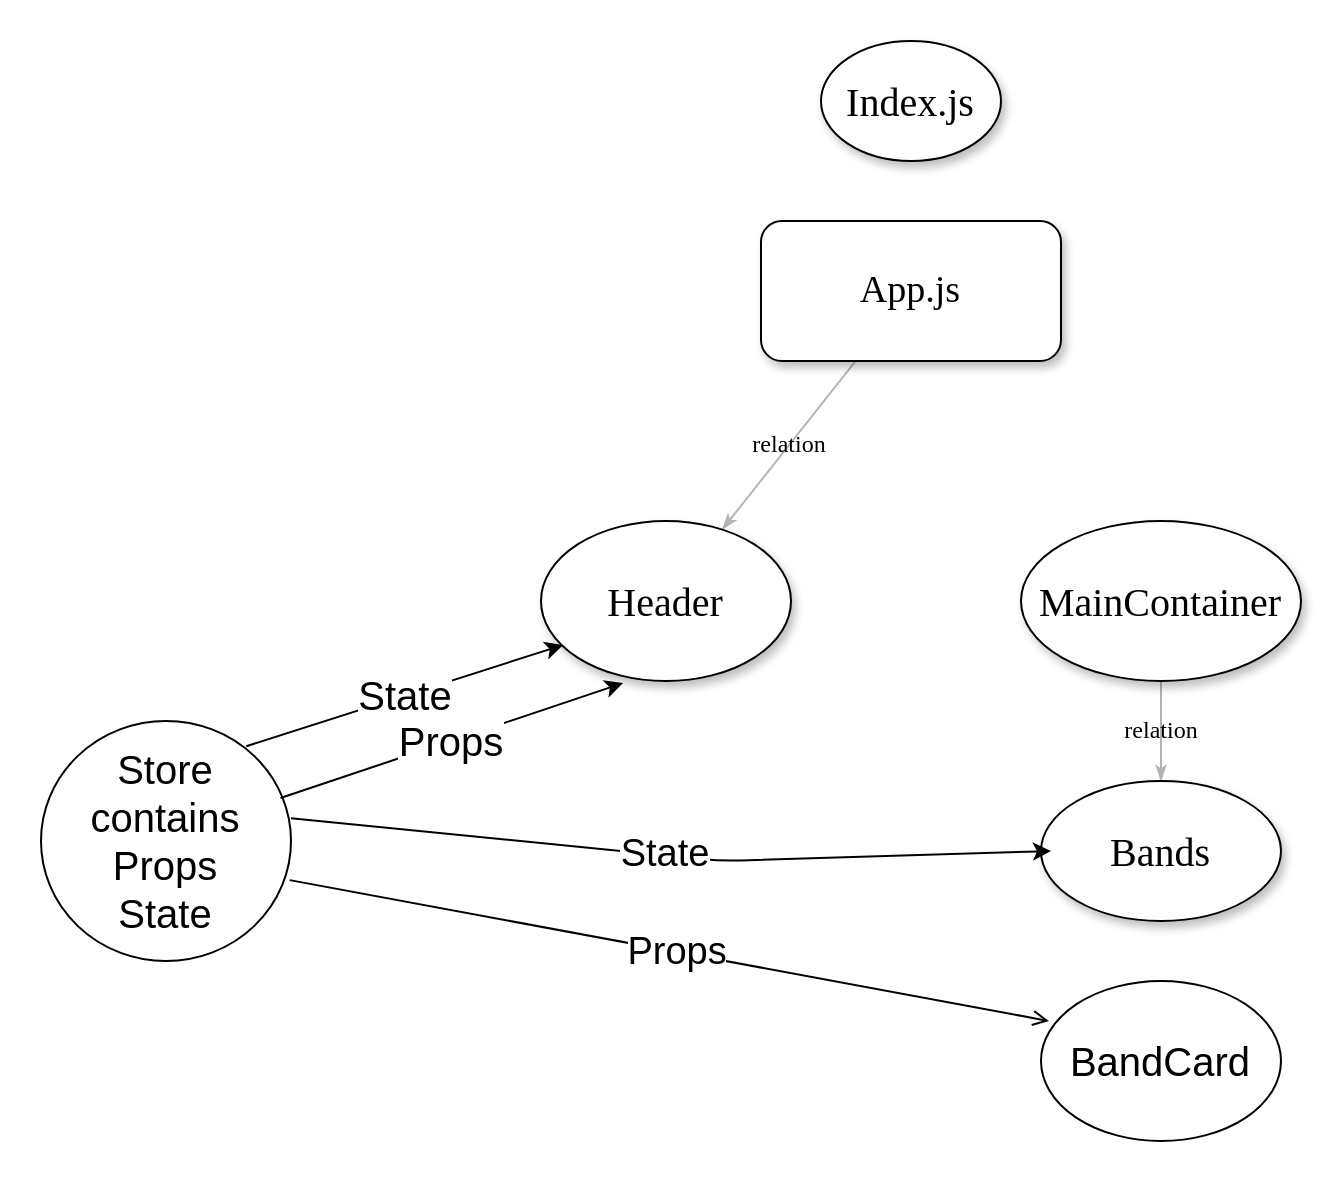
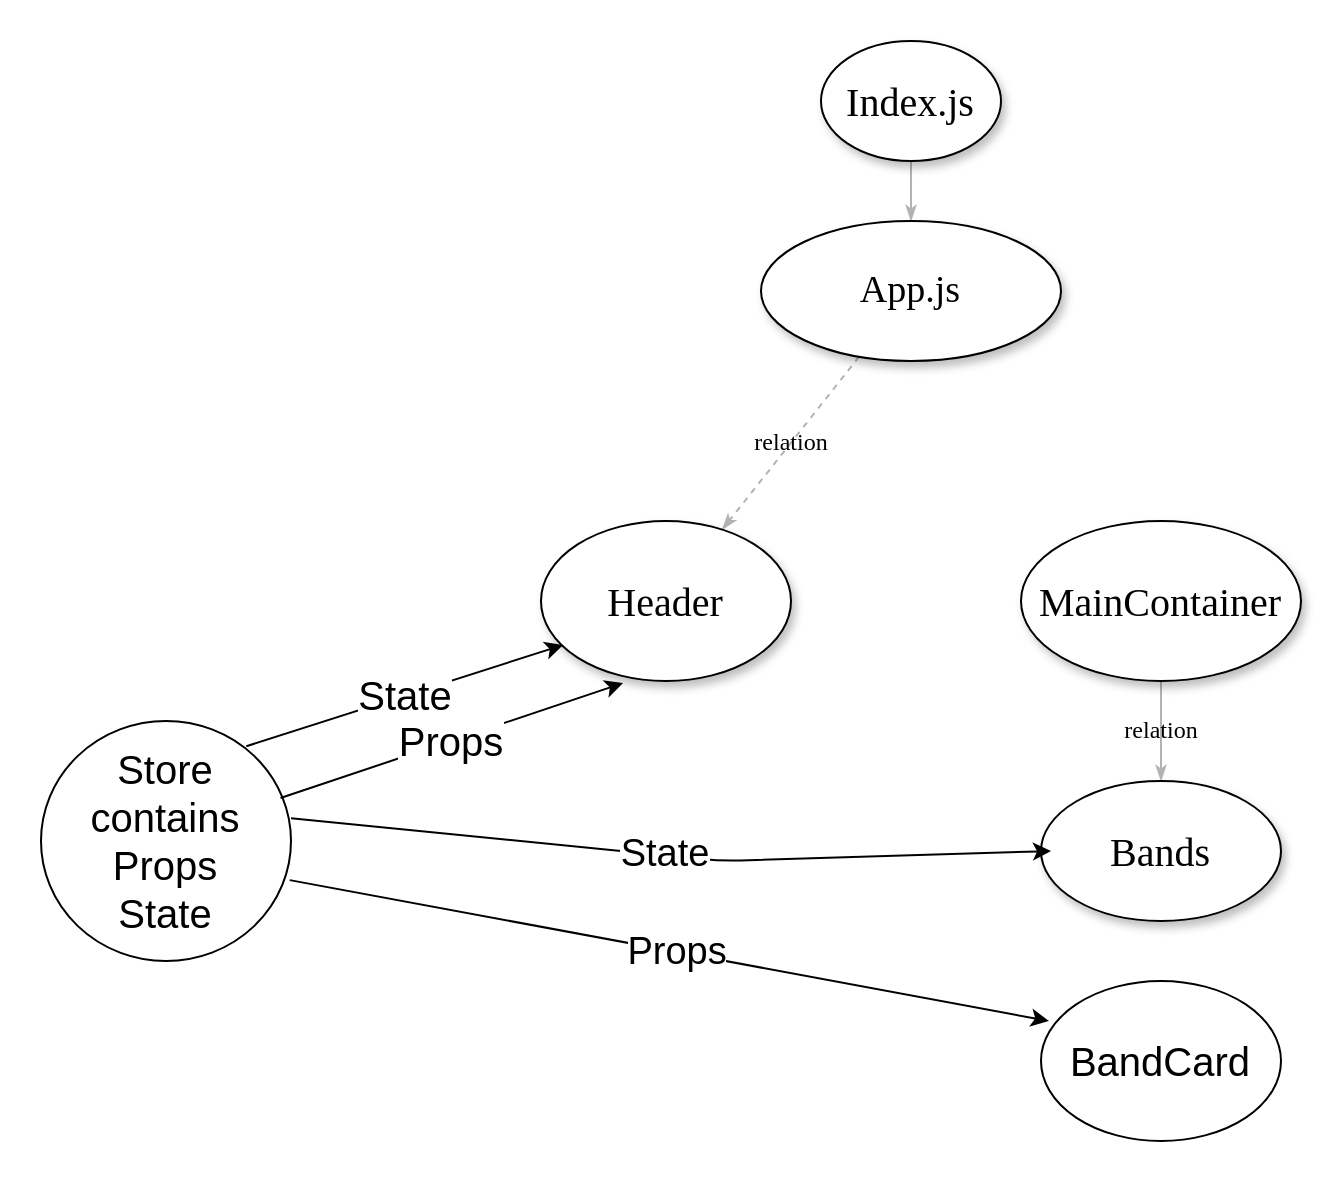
edge "Index.js" -> "App.js": added
node "App.js": shape rounded rectangle -> ellipse
edge "App.js" -> "Header": style solid -> dashed
edge "Store contains Props State" -> "BandCard": arrowhead open -> classic
